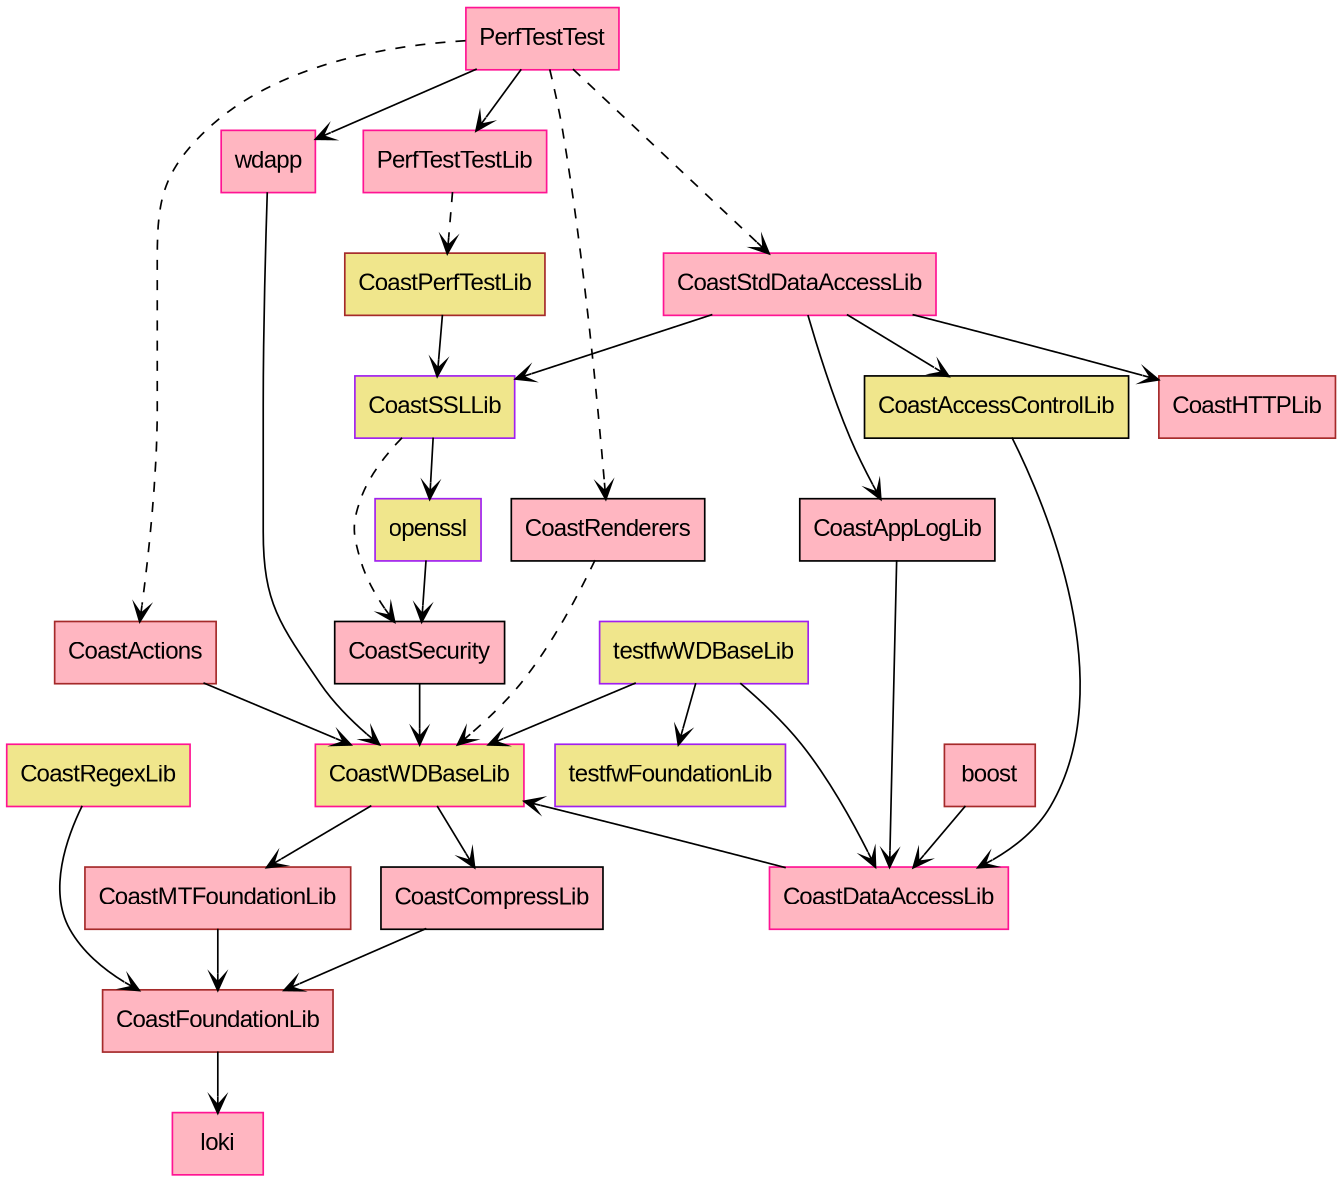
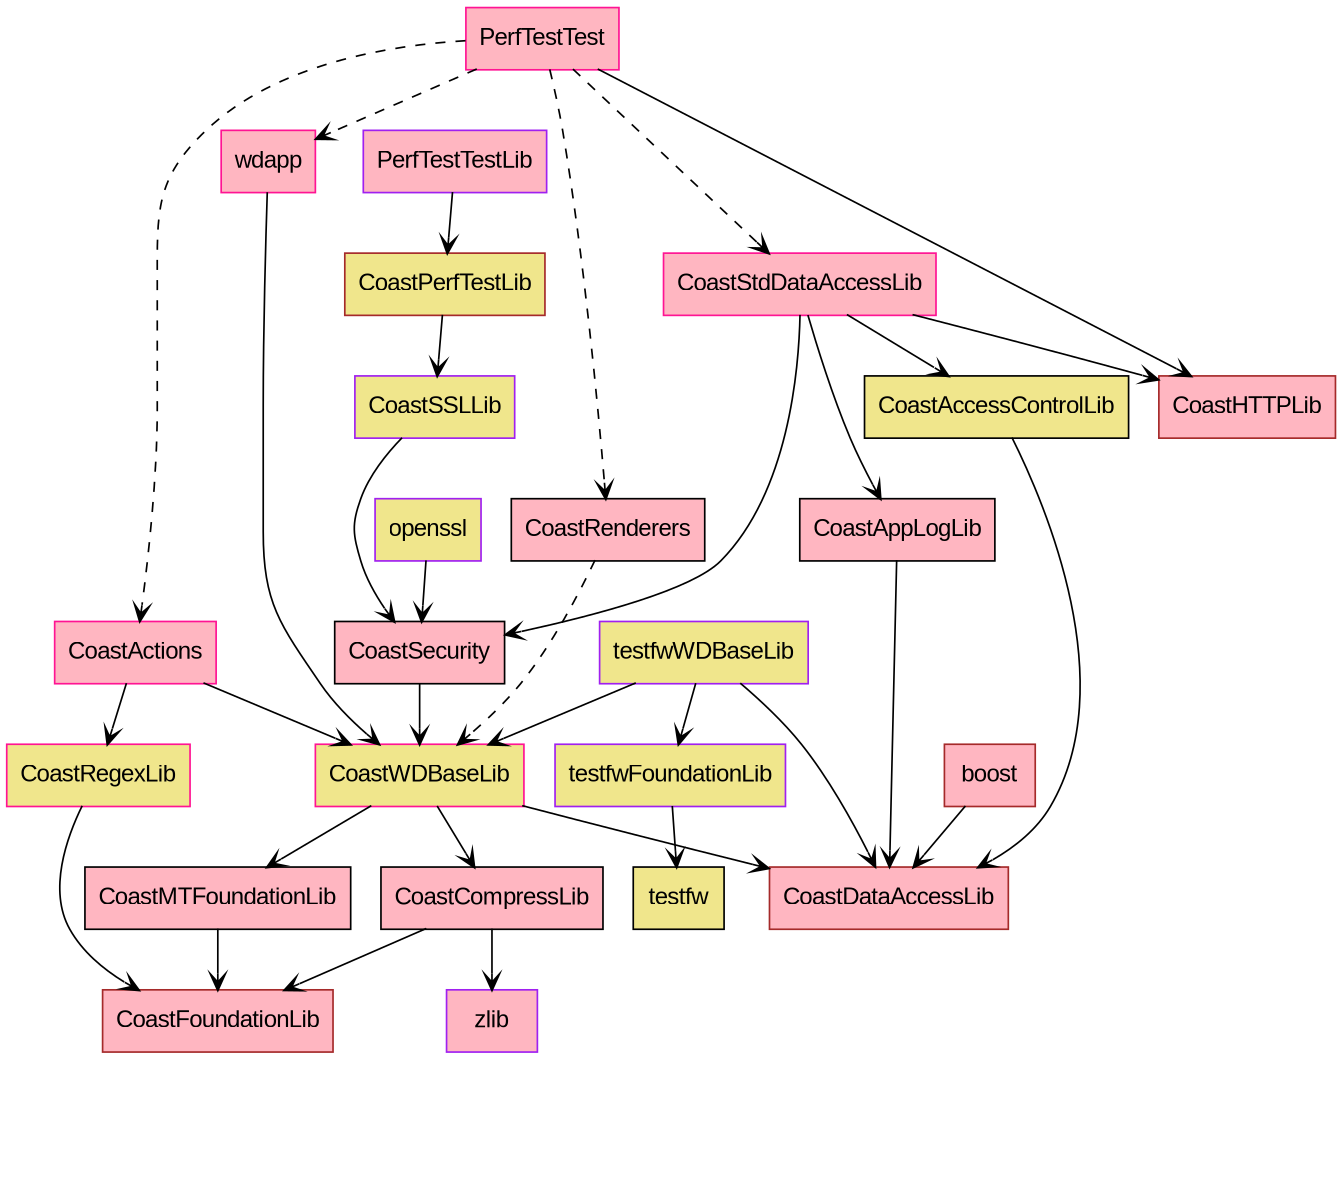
edge "PerfTestTest" -> "PerfTestTestLib": now "PerfTestTest" -> "CoastHTTPLib"
edge "PerfTestTest" -> "wdapp": style solid -> dashed
node "PerfTestTestLib": color deeppink -> purple
edge "PerfTestTestLib" -> "CoastPerfTestLib": style dashed -> solid
edge "CoastStdDataAccessLib" -> "CoastSSLLib": now "CoastStdDataAccessLib" -> "CoastSecurity"
edge "CoastSSLLib" -> "openssl": removed
edge "CoastSSLLib" -> "CoastSecurity": style dashed -> solid
node "CoastActions": color brown -> deeppink
edge "CoastActions" -> "CoastRegexLib": added
edge "CoastDataAccessLib" -> "CoastWDBaseLib": reversed
node "CoastMTFoundationLib": color brown -> black
node "testfw": added
node "CoastDataAccessLib": color deeppink -> brown
node "zlib": added
node "loki": removed
